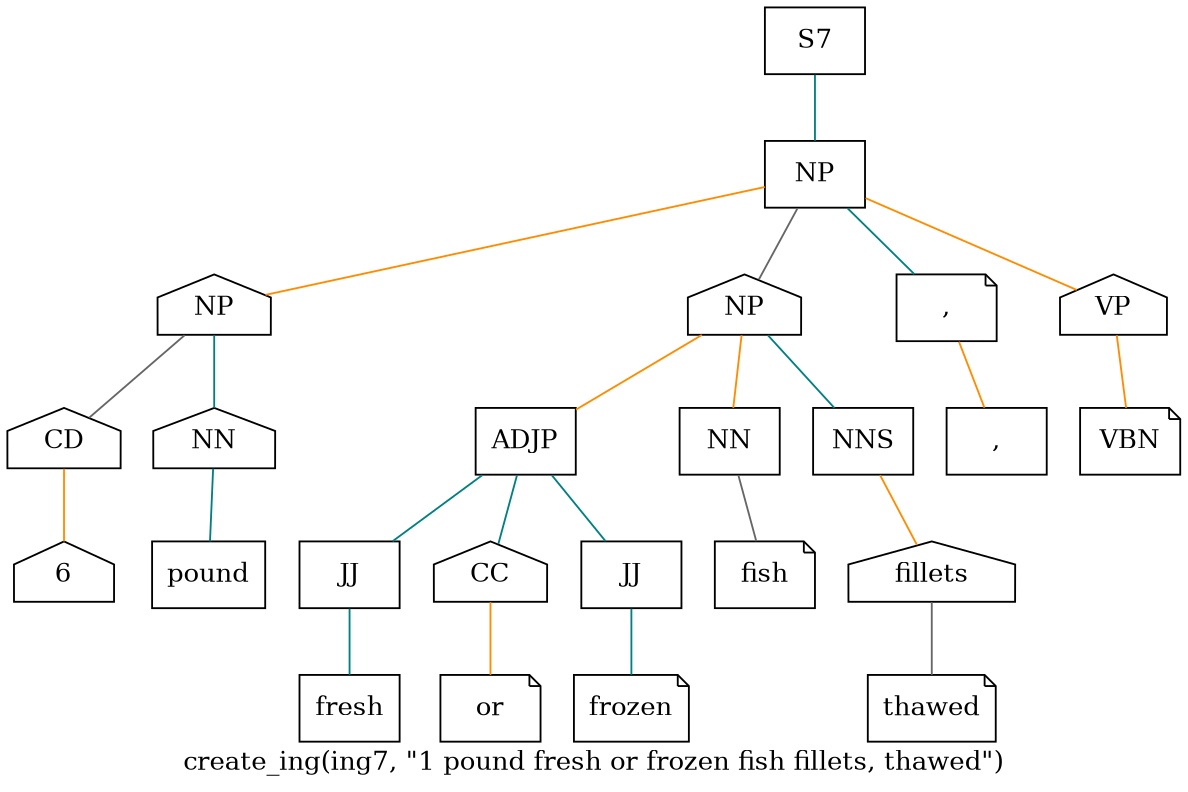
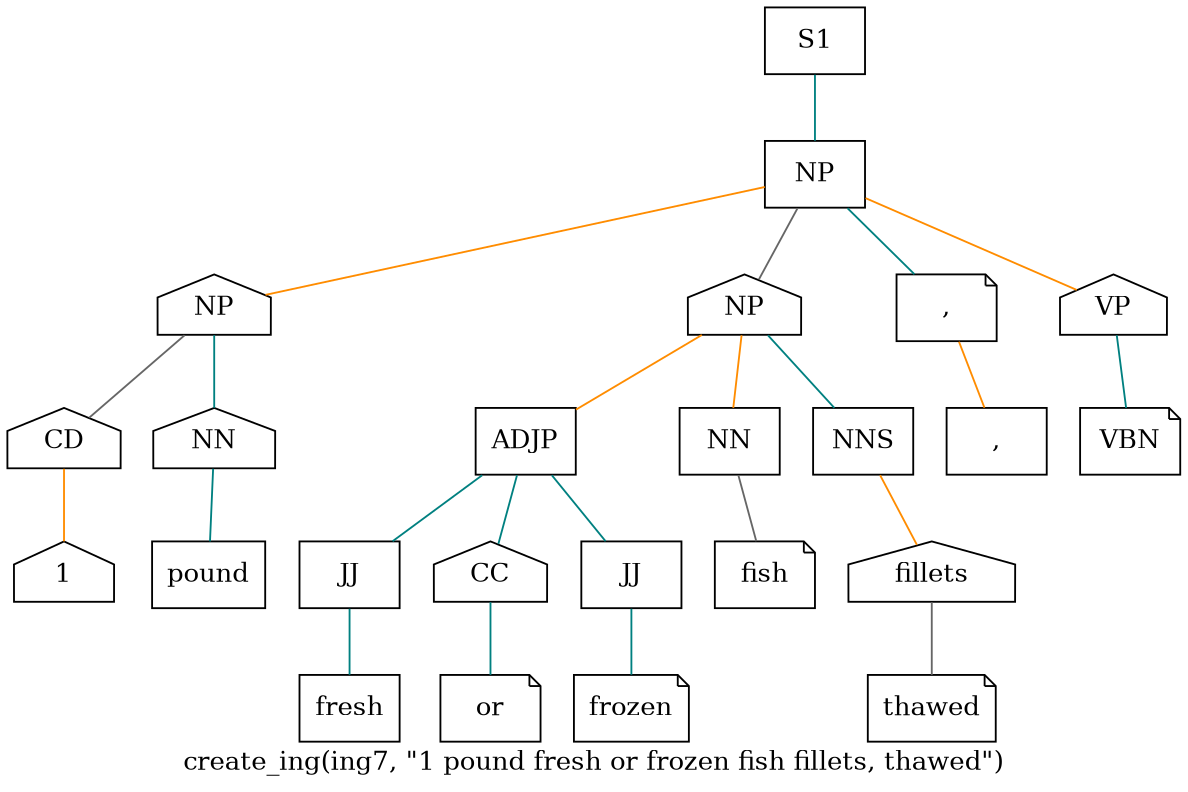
node "S7": label "S7" -> "S1"
edge "VP" -- "VBN": color darkorange -> teal
node "6": label "6" -> "1"
edge "CC" -- "or": color darkorange -> teal
